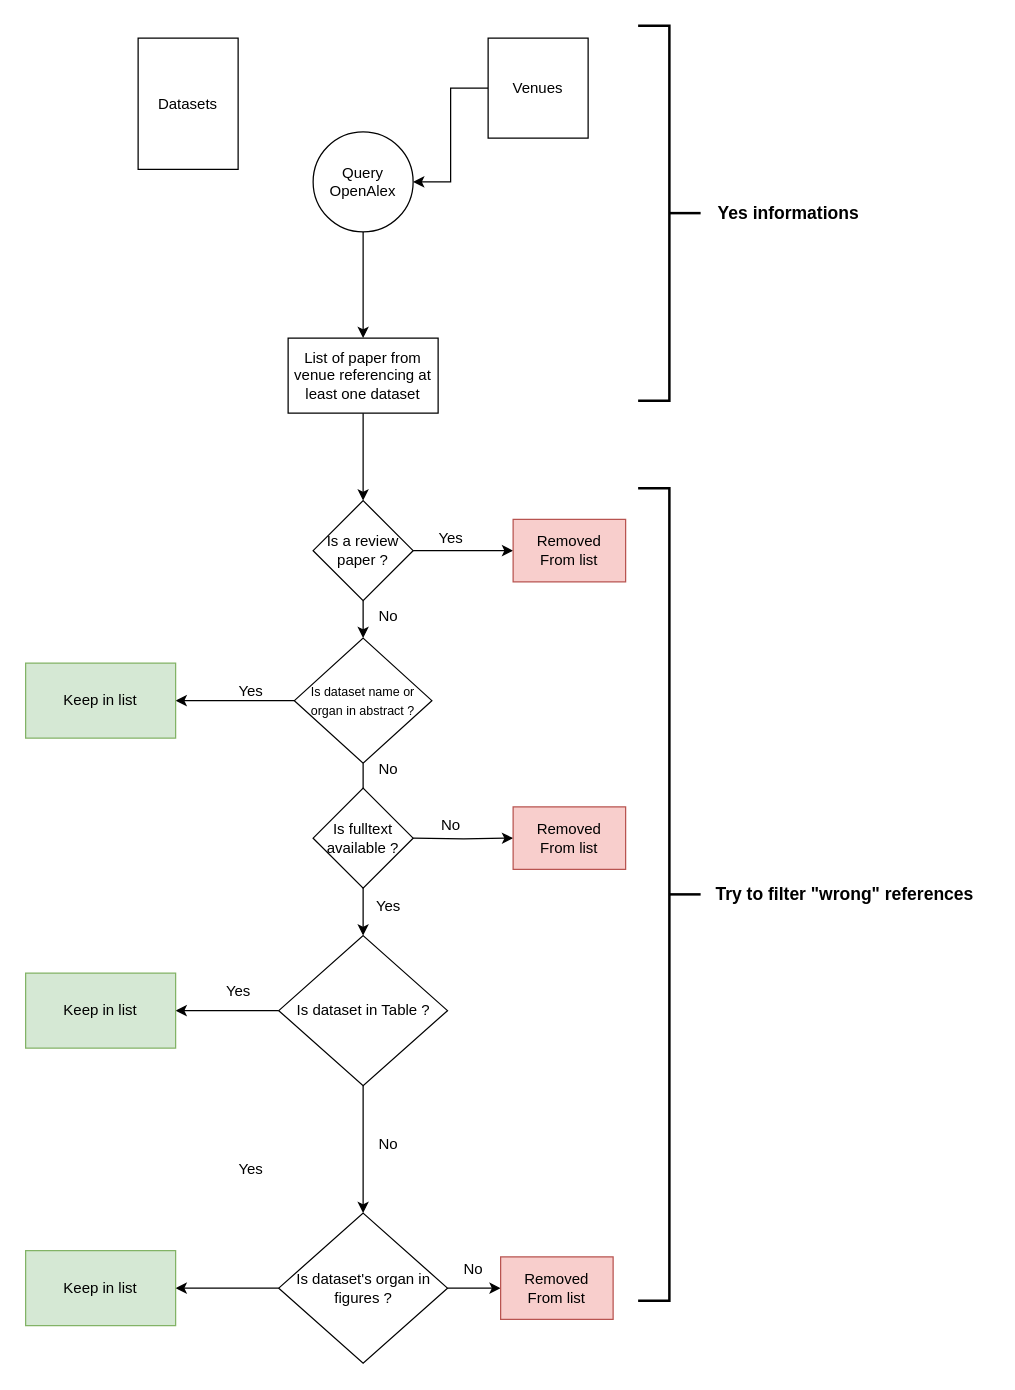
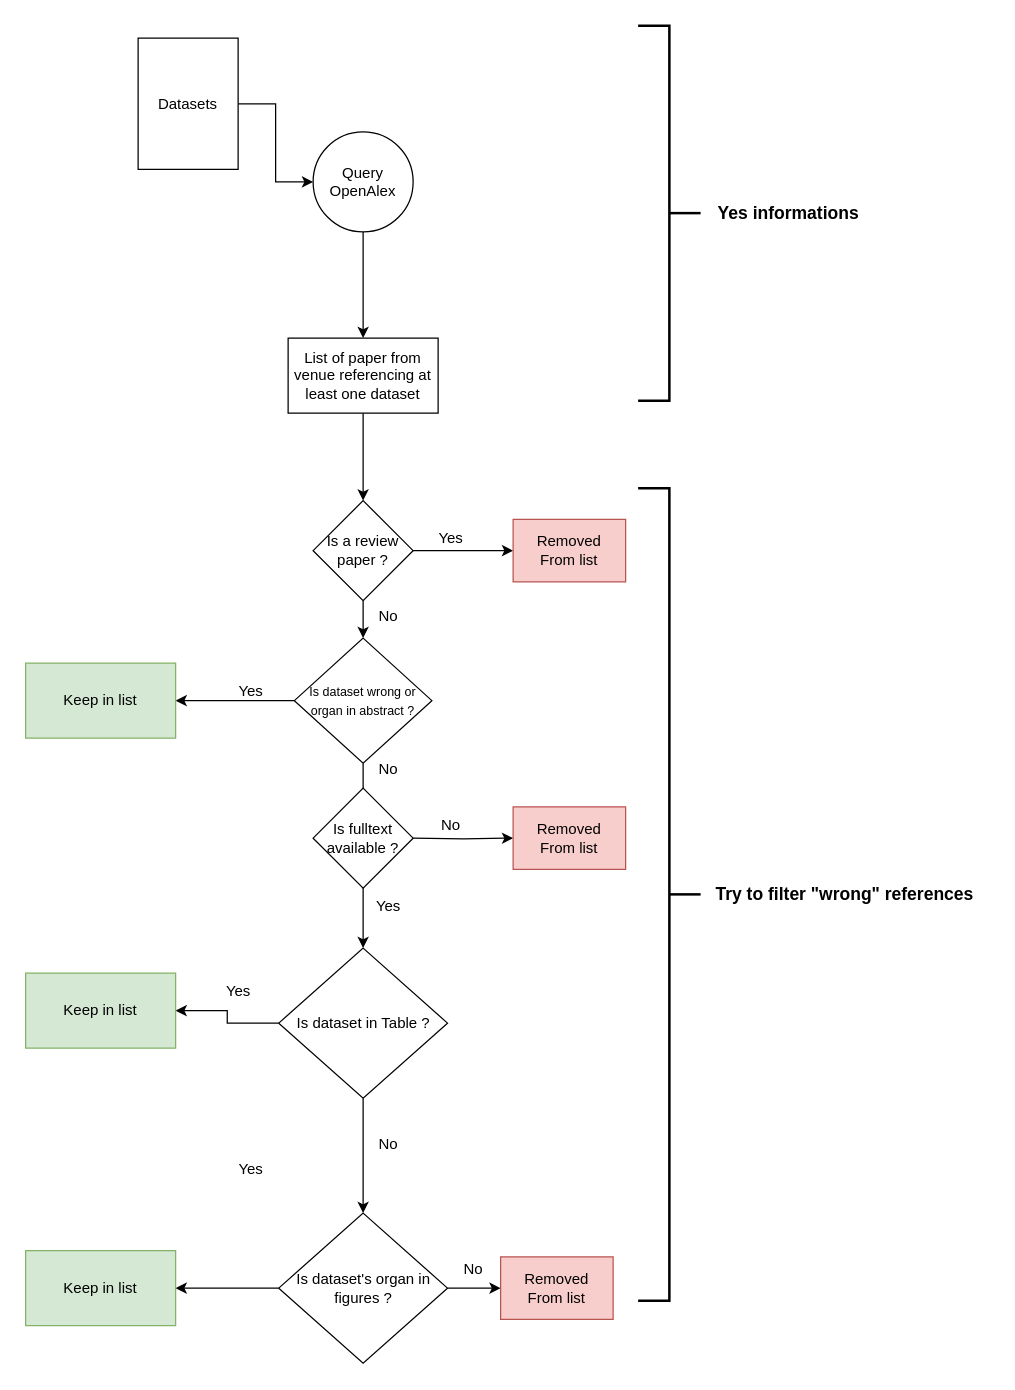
node "Venues": removed
edge "Venues" -> "Query OpenAlex": removed
edge "Datasets" -> "Query OpenAlex": added
node "Is dataset name or organ in abstract ?": label "Is dataset name or organ in abstract ?" -> "Is dataset wrong or organ in abstract ?"
node "Is dataset in Table ?": moved (363, 1011) -> (363, 1023)
